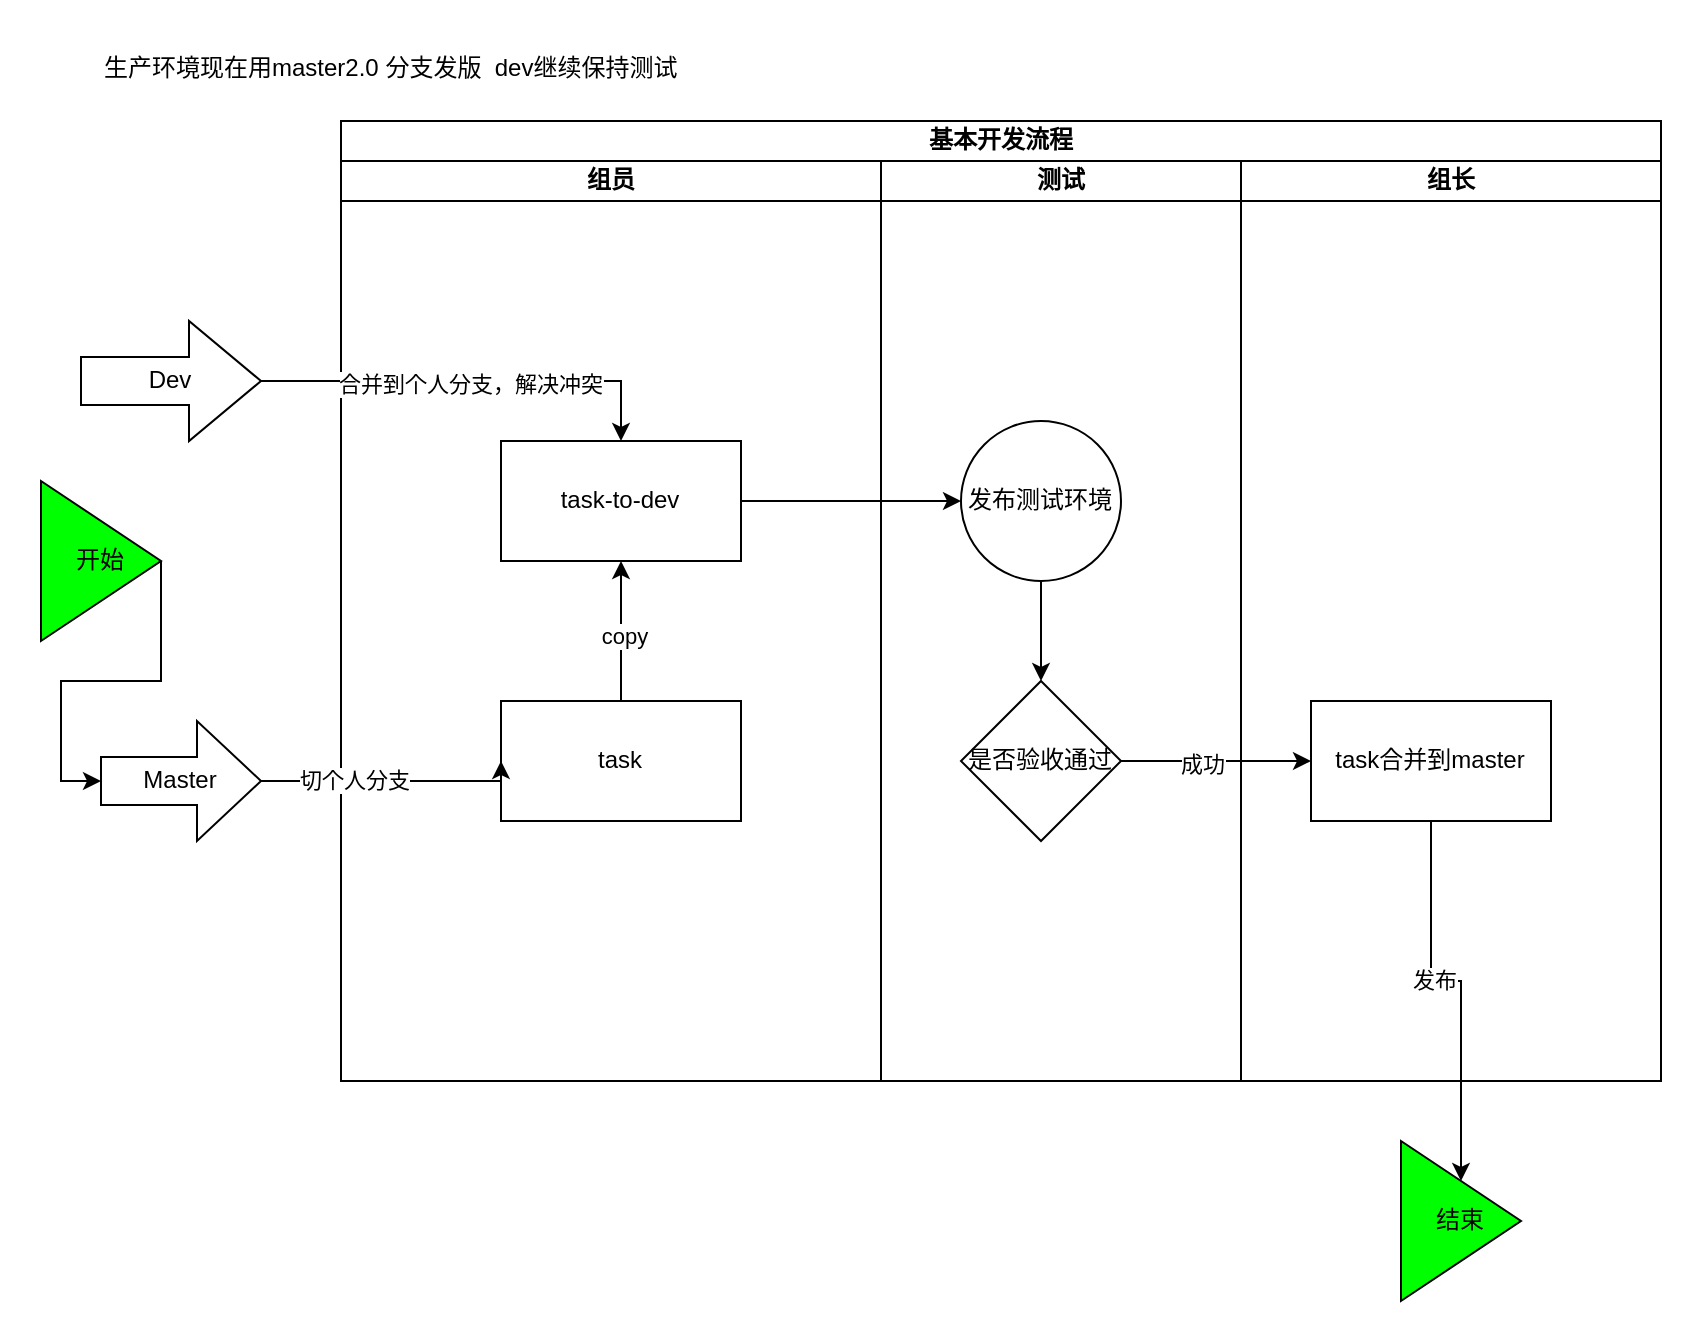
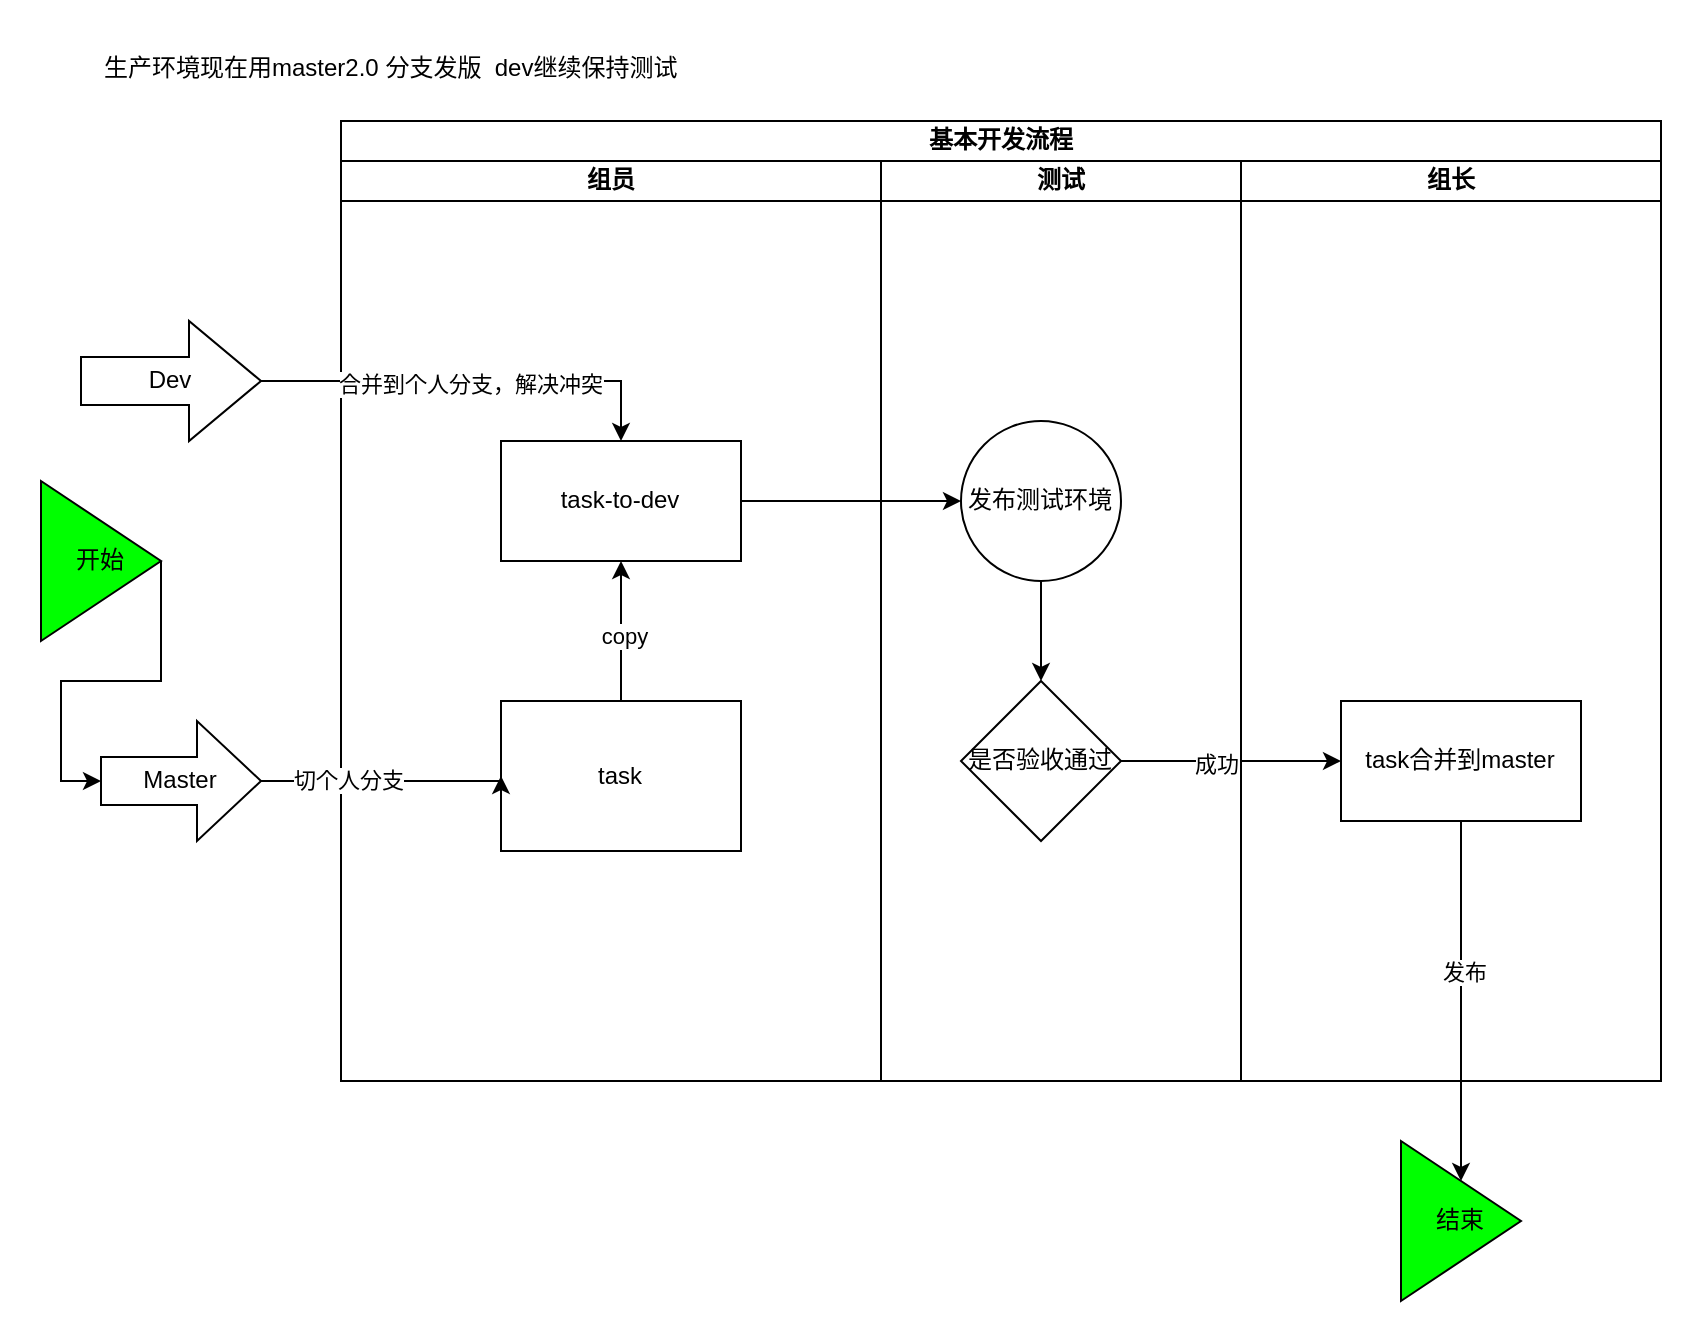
node "task": size 240x120 -> 240x150
node "task合并到master": moved (1431, 761) -> (1461, 761)
